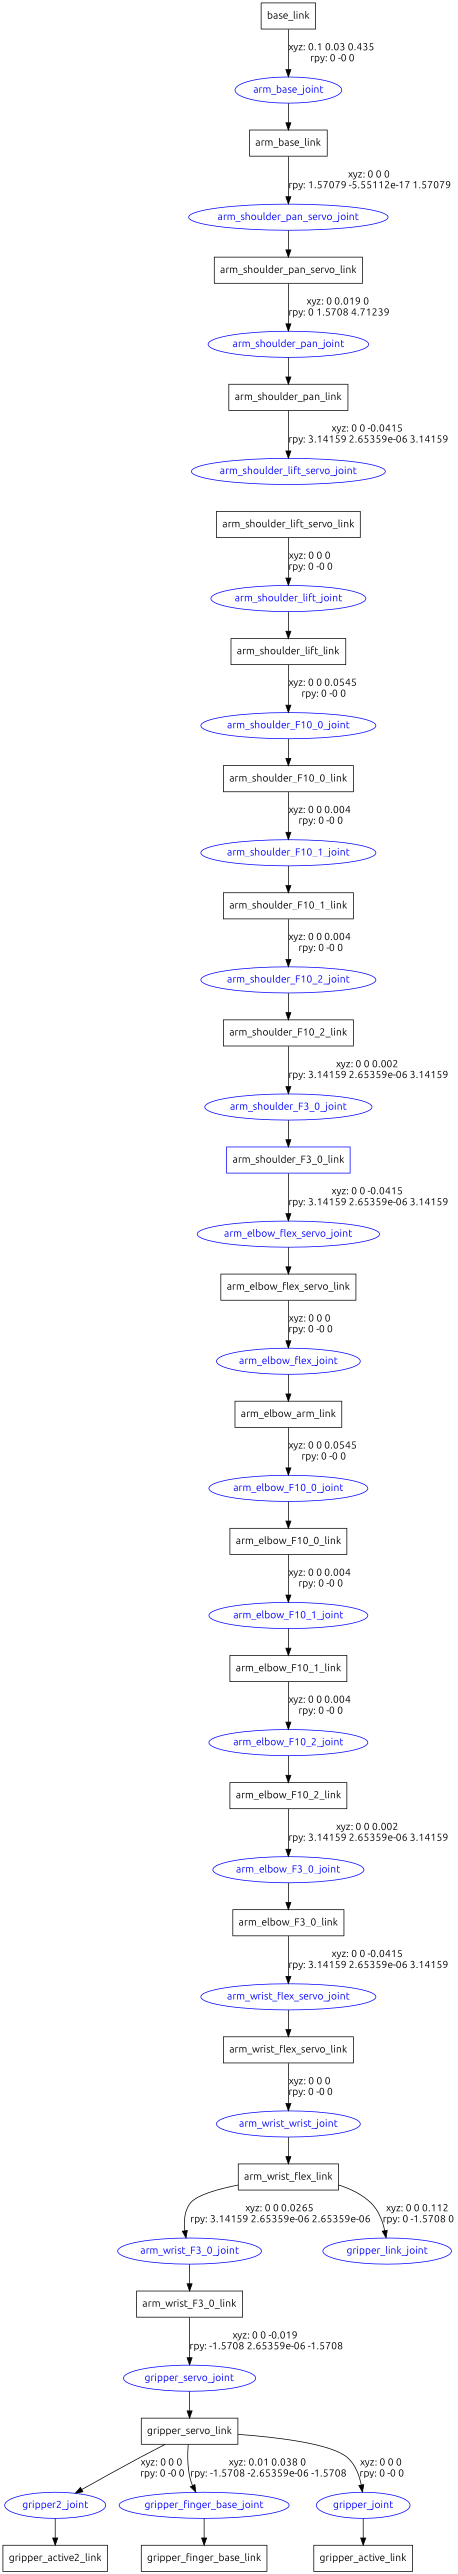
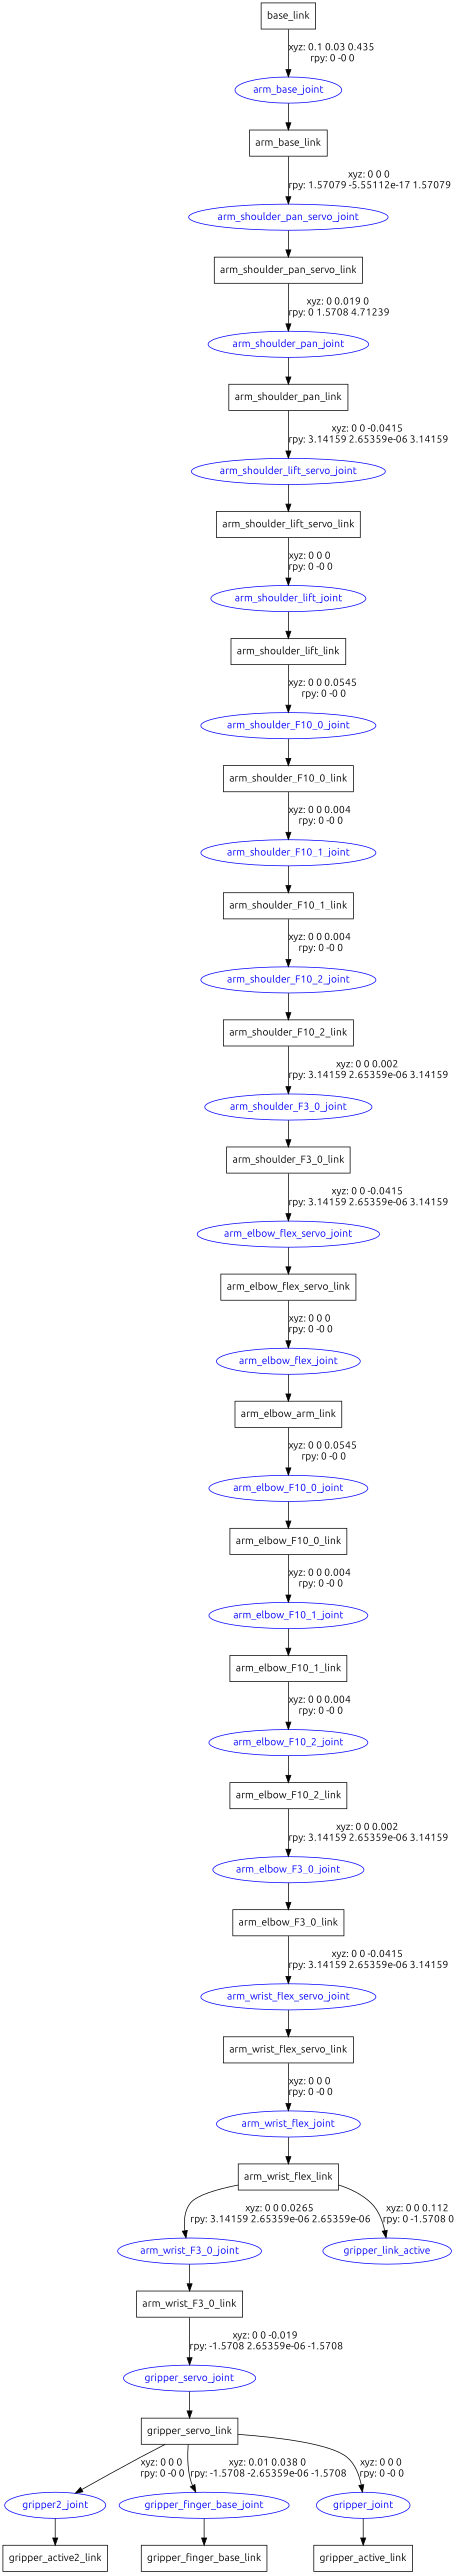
edge "arm_shoulder_lift_servo_joint" -> "arm_shoulder_lift_servo_link": added
node "arm_shoulder_F3_0_link": color blue -> black
node "arm_wrist_wrist_joint": label "arm_wrist_wrist_joint" -> "arm_wrist_flex_joint"
node "gripper_link_joint": label "gripper_link_joint" -> "gripper_link_active"
